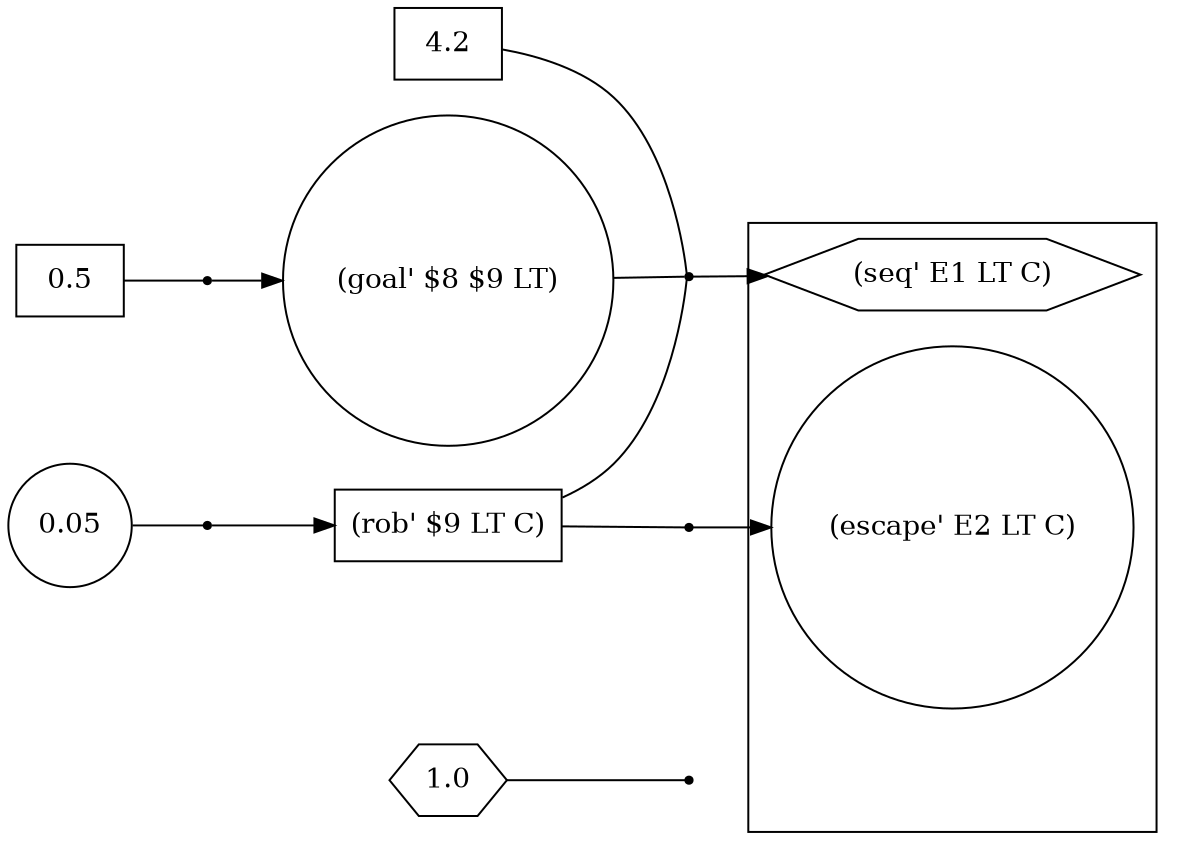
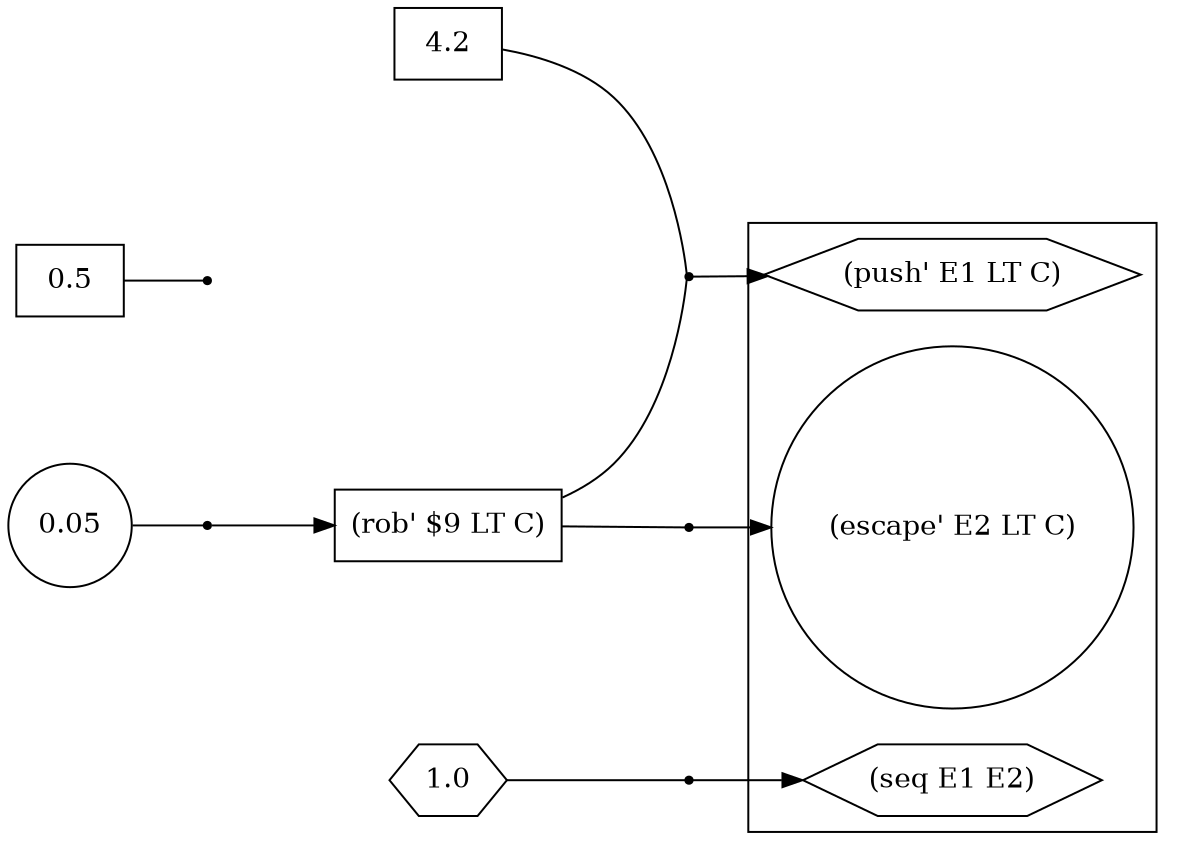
node "(seq' E1 LT C)": label "(seq' E1 LT C)" -> "(push' E1 LT C)"
node "(goal' $8 $9 LT)": removed
node "(seq E1 E2)": added
